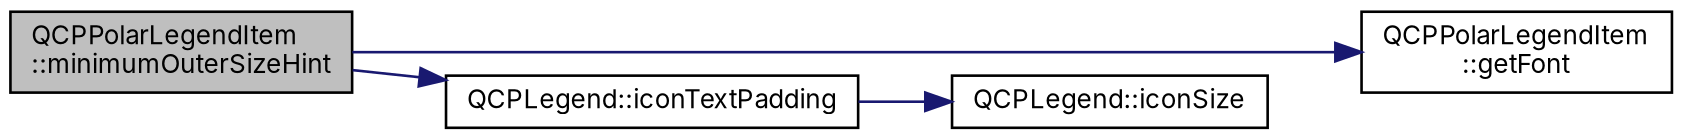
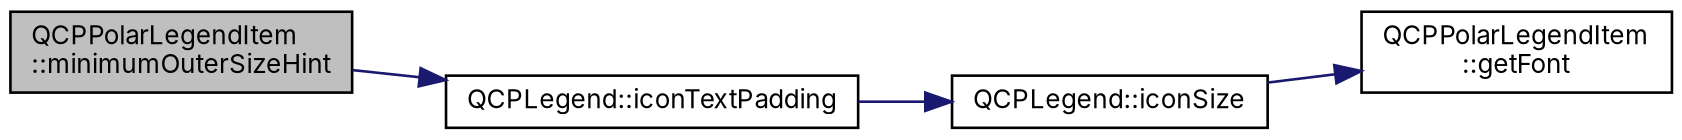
edge "QCPPolarLegendItem ::minimumOuterSizeHint" -> "QCPPolarLegendItem ::getFont": now "QCPLegend::iconSize" -> "QCPPolarLegendItem ::getFont"
